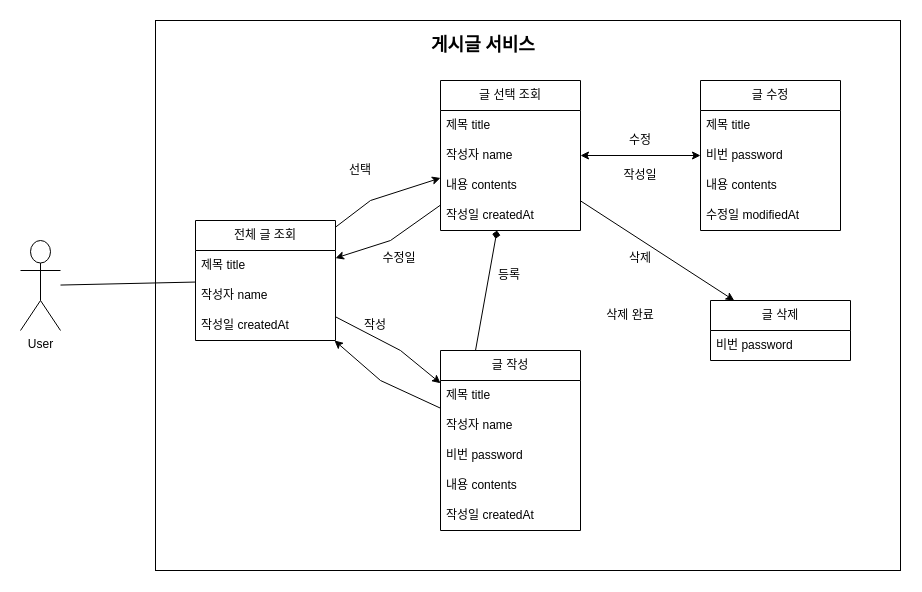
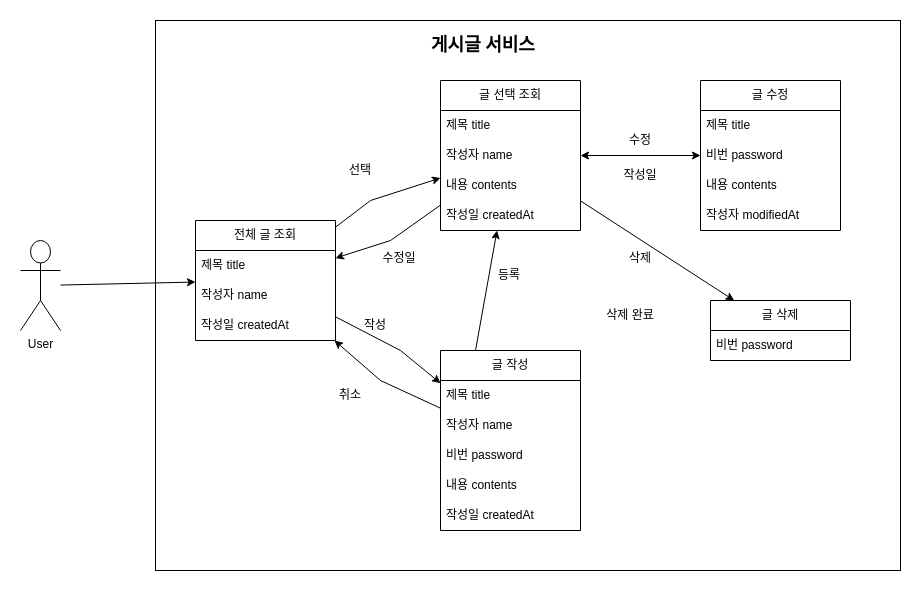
node "수정일 modifiedAt": label "수정일 modifiedAt" -> "작성자 modifiedAt"
edge "글 작성" -> "글 선택 조회": arrowhead diamond -> classic
edge "전체 글 조회" -- "User": arrowhead none -> classic
node "취소": added
